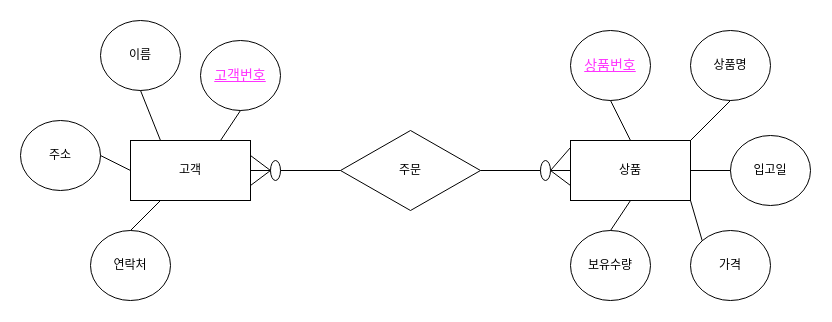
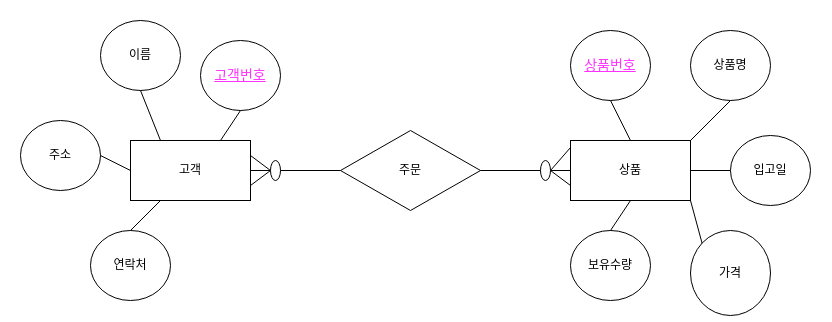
node "가격": size 80x70 -> 80x85
